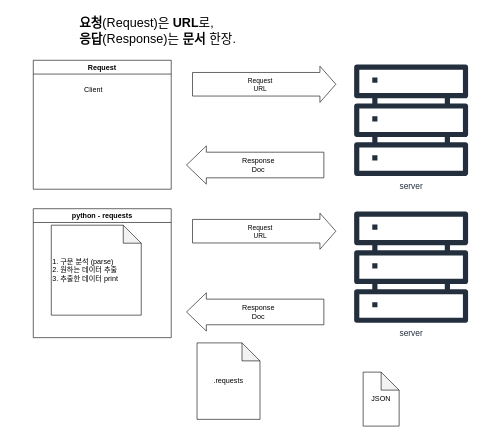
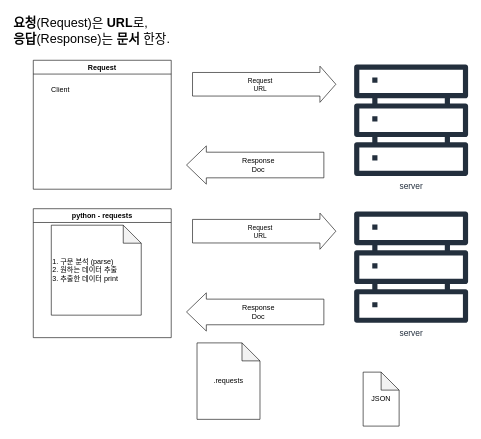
node "요청(Request)은 URL로,응답(Response)는 문서 한장.": moved (168, 30) -> (102, 30)
node "Client": moved (93, 90) -> (60, 90)
